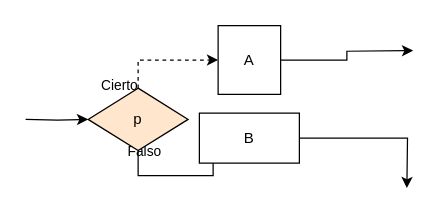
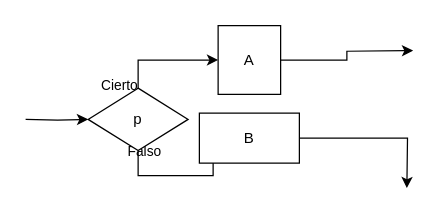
edge "p" -> "A": style dashed -> solid
node "p": fillcolor #ffe6cc -> #ffffff
